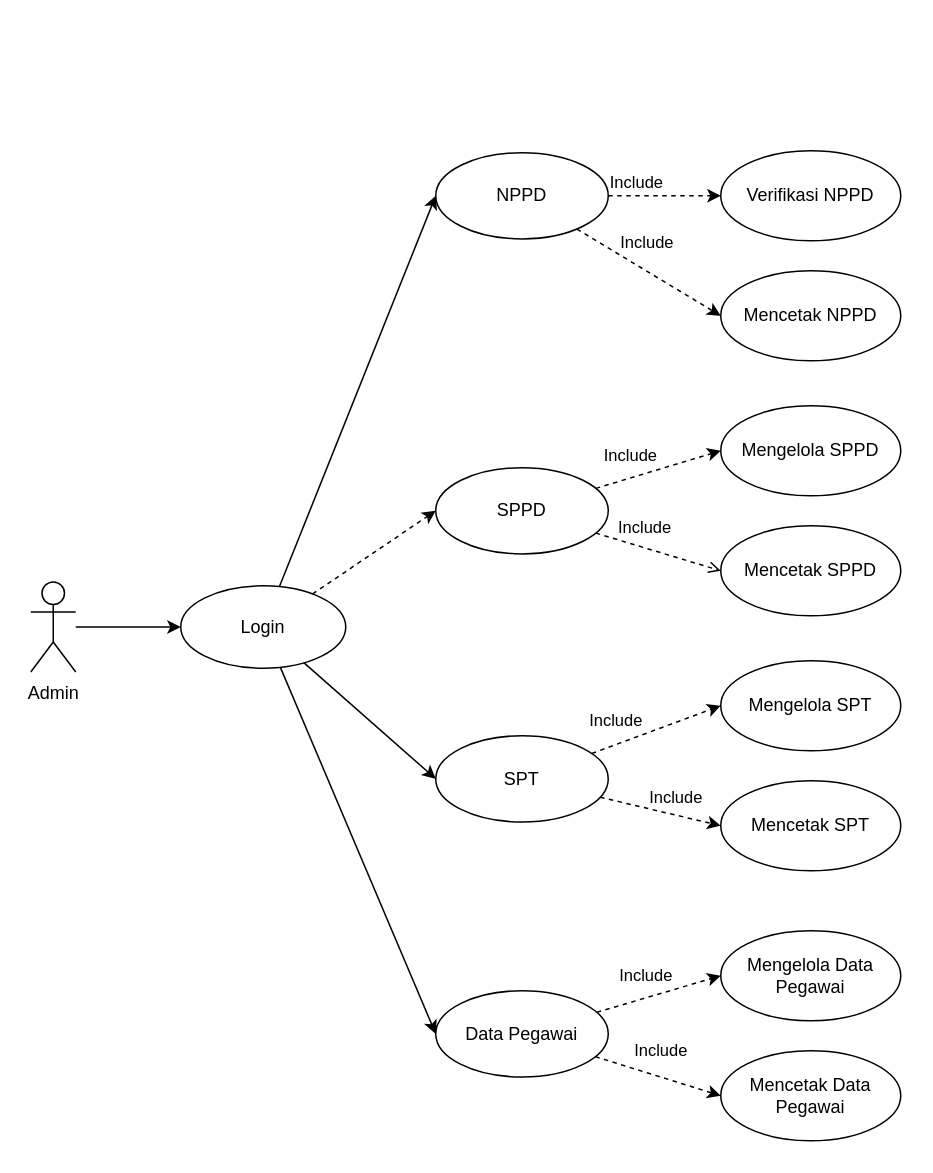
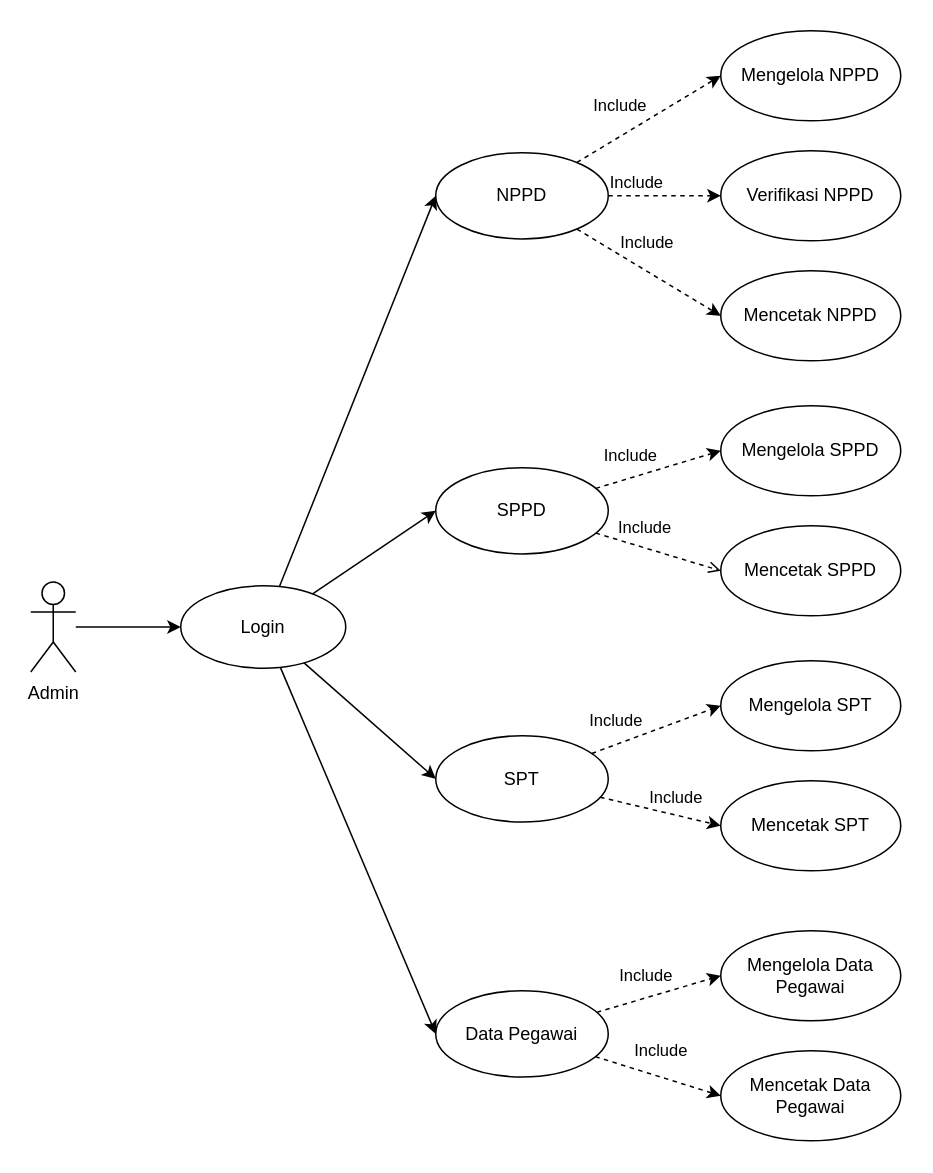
node "Mengelola NPPD": added
edge "NPPD" -> "Mengelola NPPD": added, label "Include"
edge "Login" -> "SPPD": style dashed -> solid
